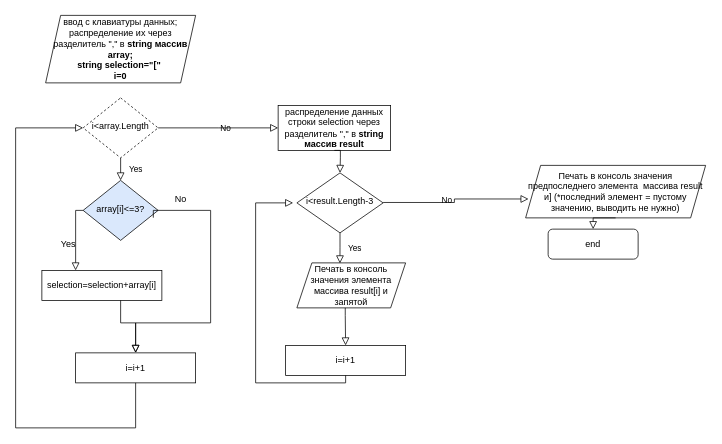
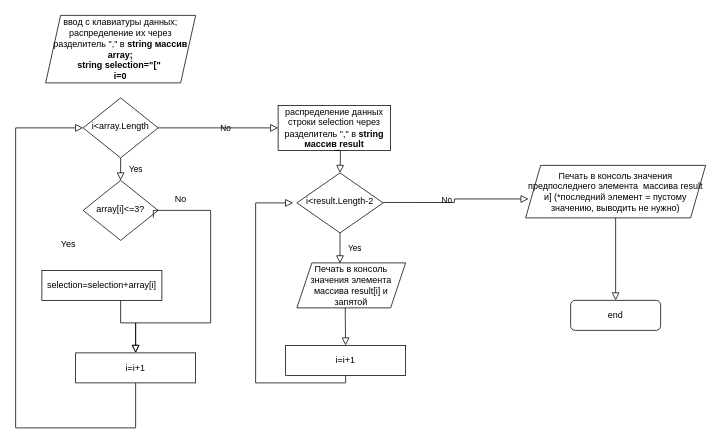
node "i<array.Length": style dashed -> solid
node "i<result.Length-3": label "i<result.Length-3" -> "i<result.Length-2"
node "array[i]<=3?": fillcolor #dae8fc -> #ffffff
edge "array[i]<=3?" -> "selection=selection+array[i]": removed
node "end": moved (593, 244) -> (615, 315)
